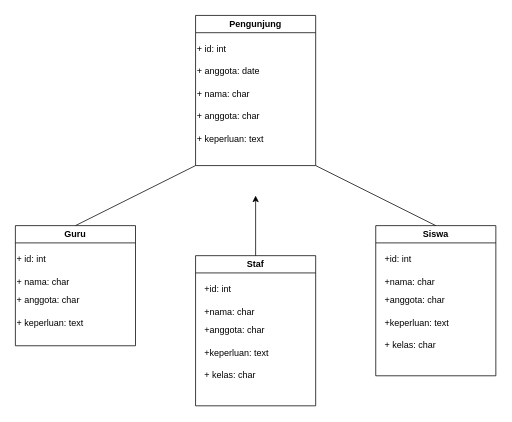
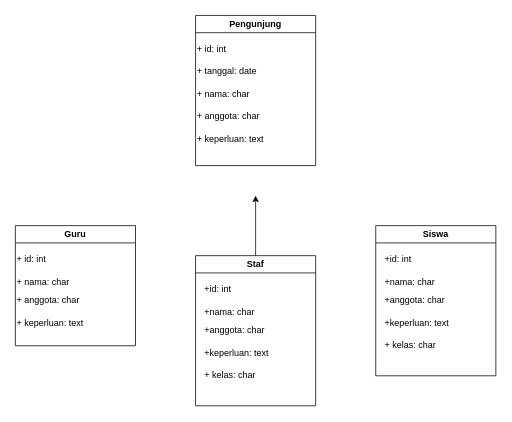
node "+ anggota: date": label "+ anggota: date" -> "+ tanggal: date"
edge "Pengunjung" -- "Guru": removed
edge "Pengunjung" -- "Siswa": removed
